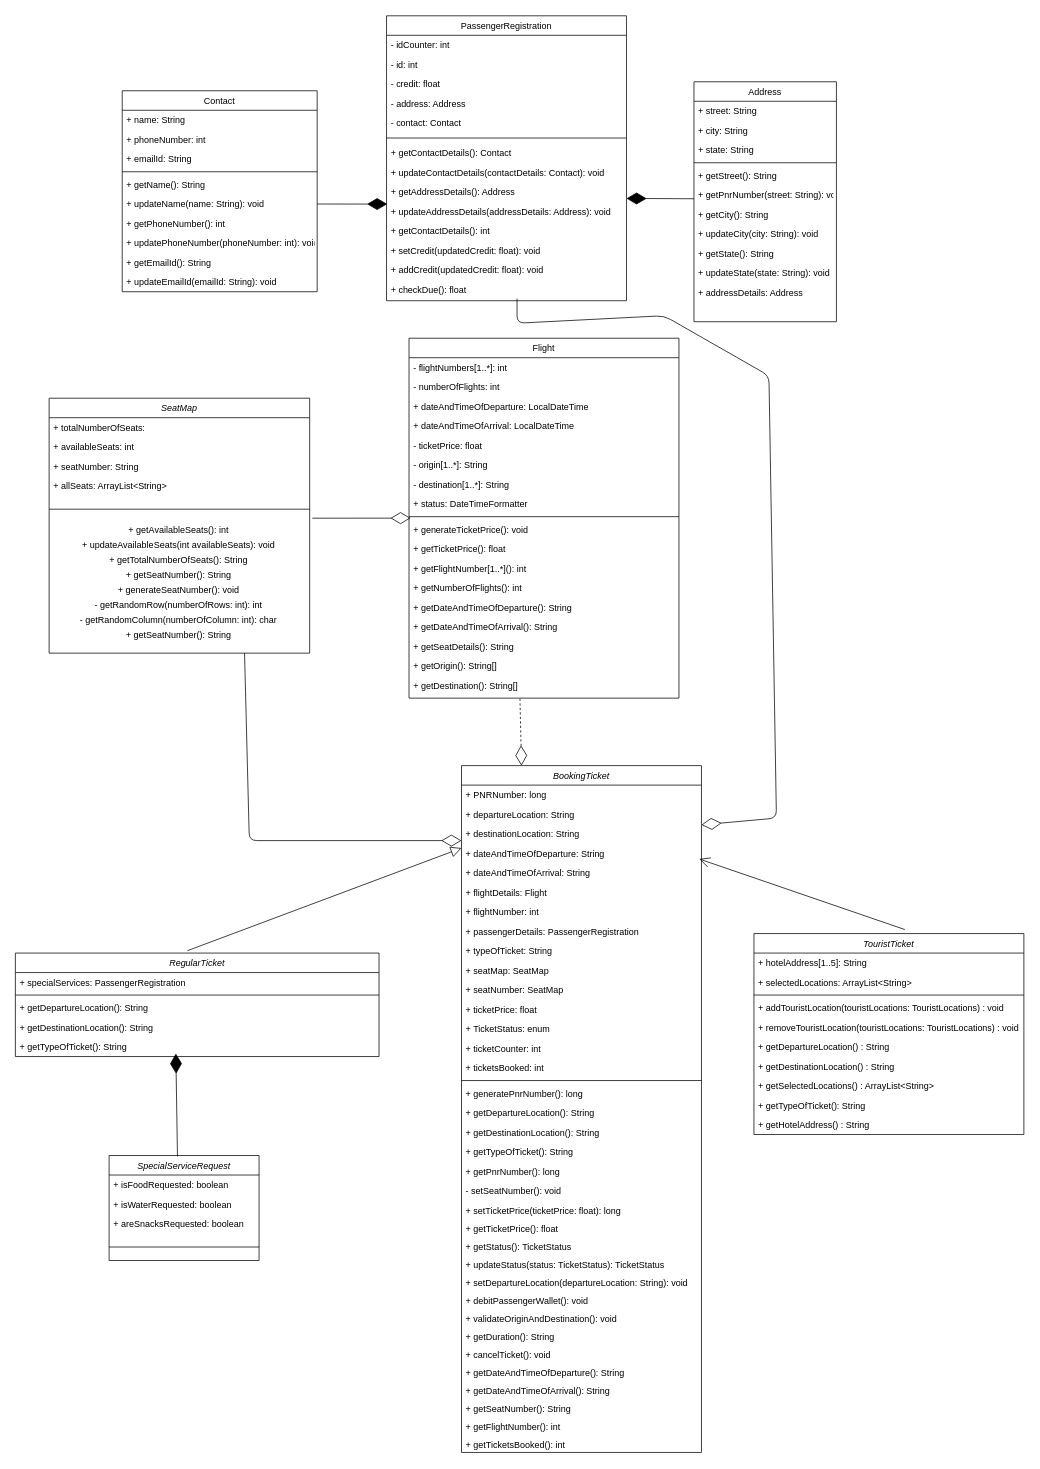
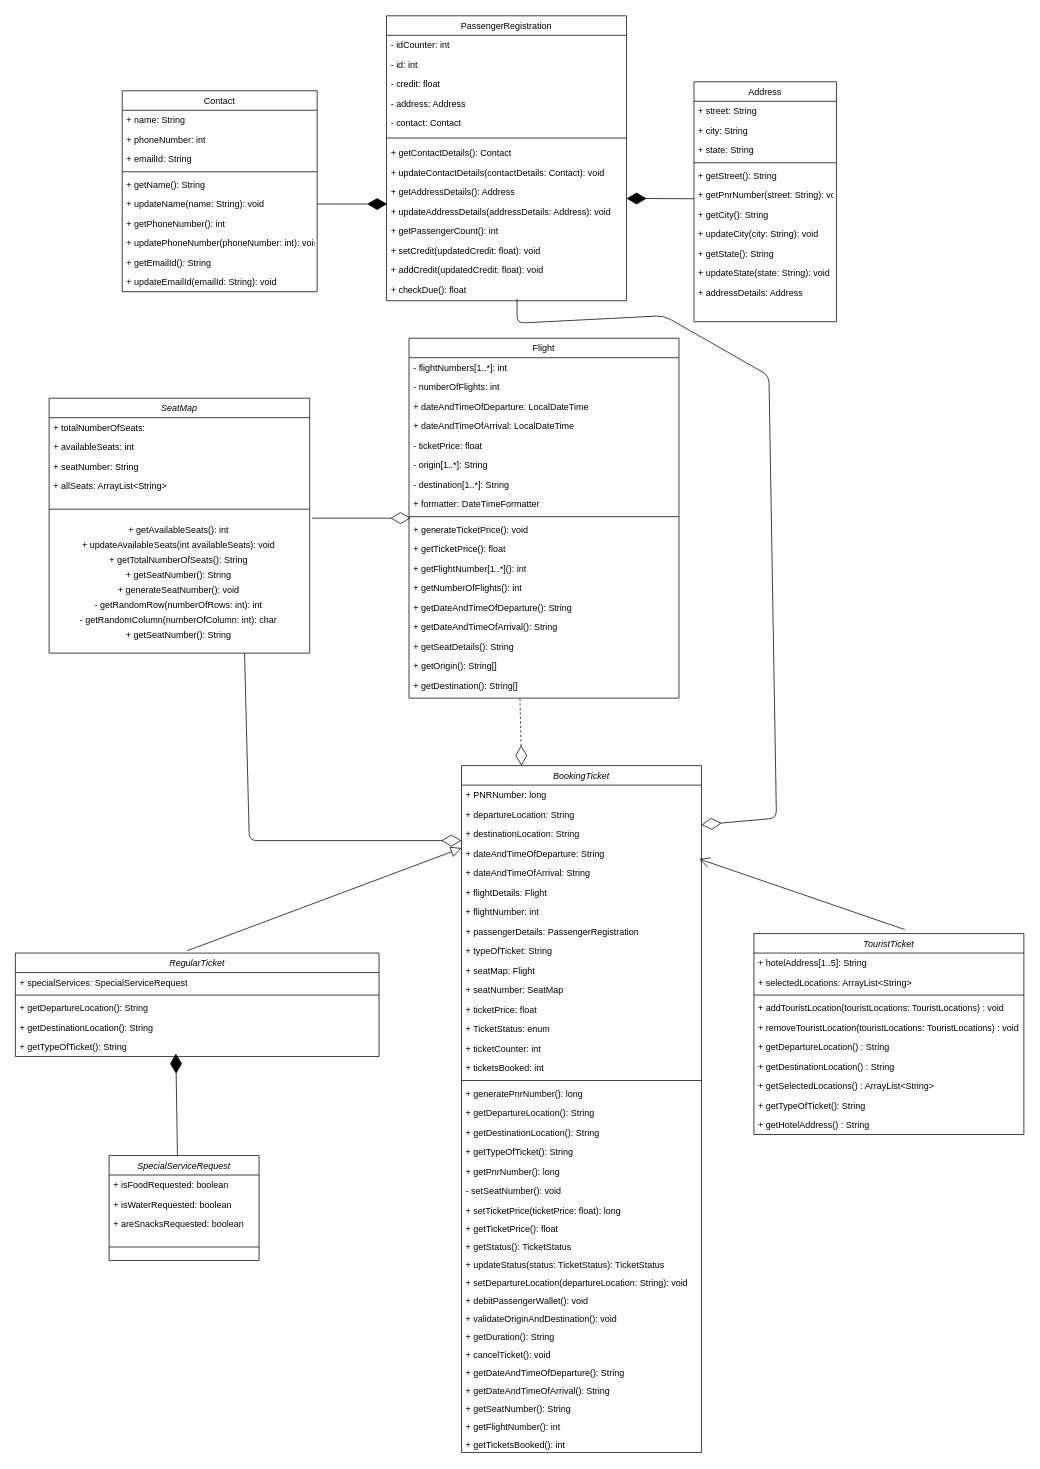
node "+ getContactDetails(): int": label "+ getContactDetails(): int" -> "+ getPassengerCount(): int"
node "+ status: DateTimeFormatter": label "+ status: DateTimeFormatter" -> "+ formatter: DateTimeFormatter"
node "+ seatMap: SeatMap": label "+ seatMap: SeatMap" -> "+ seatMap: Flight"
node "+ specialServices: PassengerRegistration": label "+ specialServices: PassengerRegistration" -> "+ specialServices: SpecialServiceRequest"
